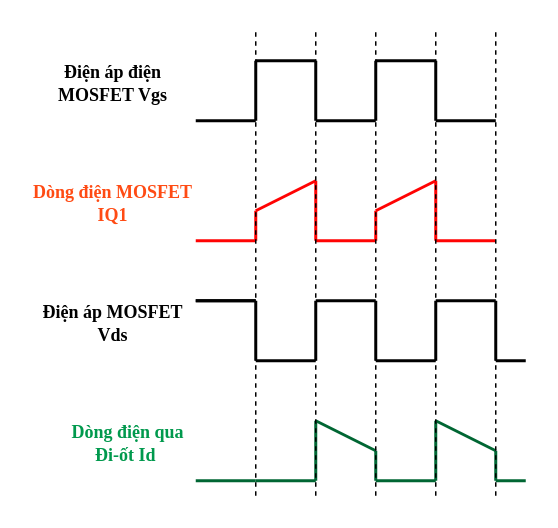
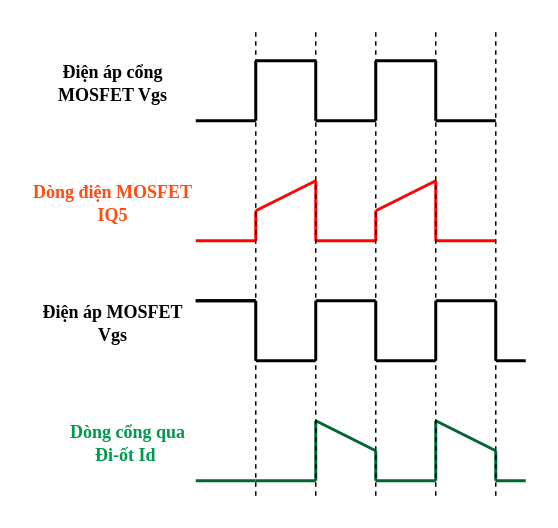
node "Điện áp điện MOSFET Vgs": label "Điện áp điện MOSFET Vgs" -> "Điện áp cổng MOSFET Vgs"
node "Dòng điện MOSFET IQ1": label "Dòng điện MOSFET IQ1" -> "Dòng điện MOSFET IQ5"
node "Điện áp MOSFET Vds": label "Điện áp MOSFET Vds" -> "Điện áp MOSFET Vgs"
node "Dòng điện qua Đi-ốt Id": label "Dòng điện qua Đi-ốt Id" -> "Dòng cổng qua Đi-ốt Id"
